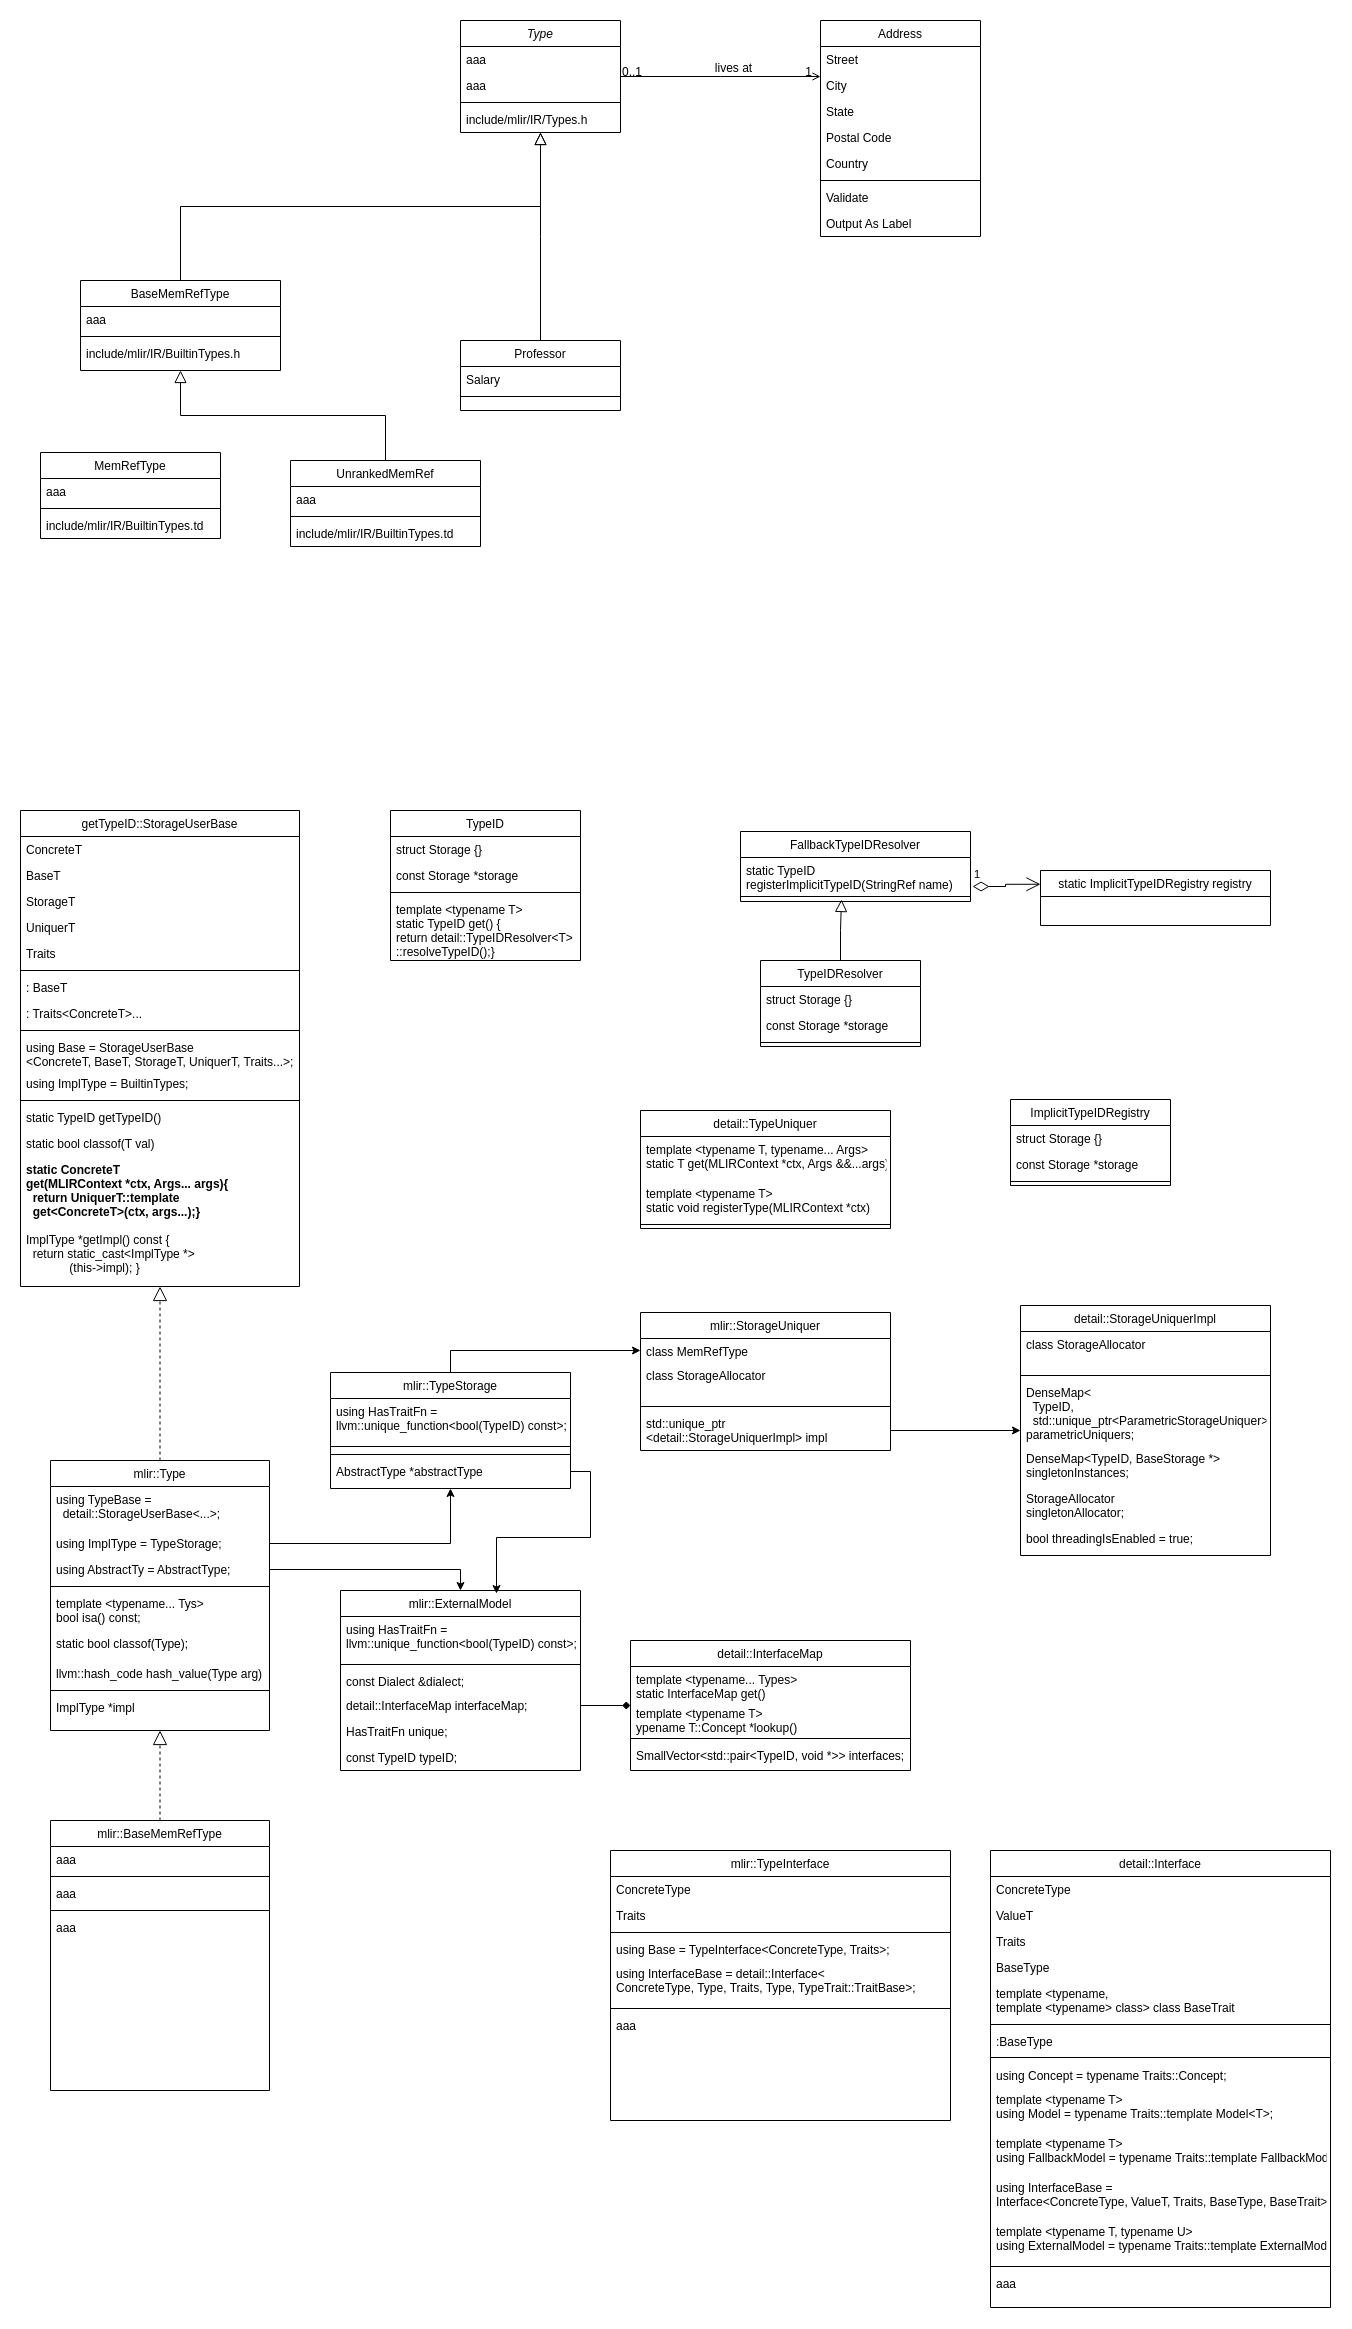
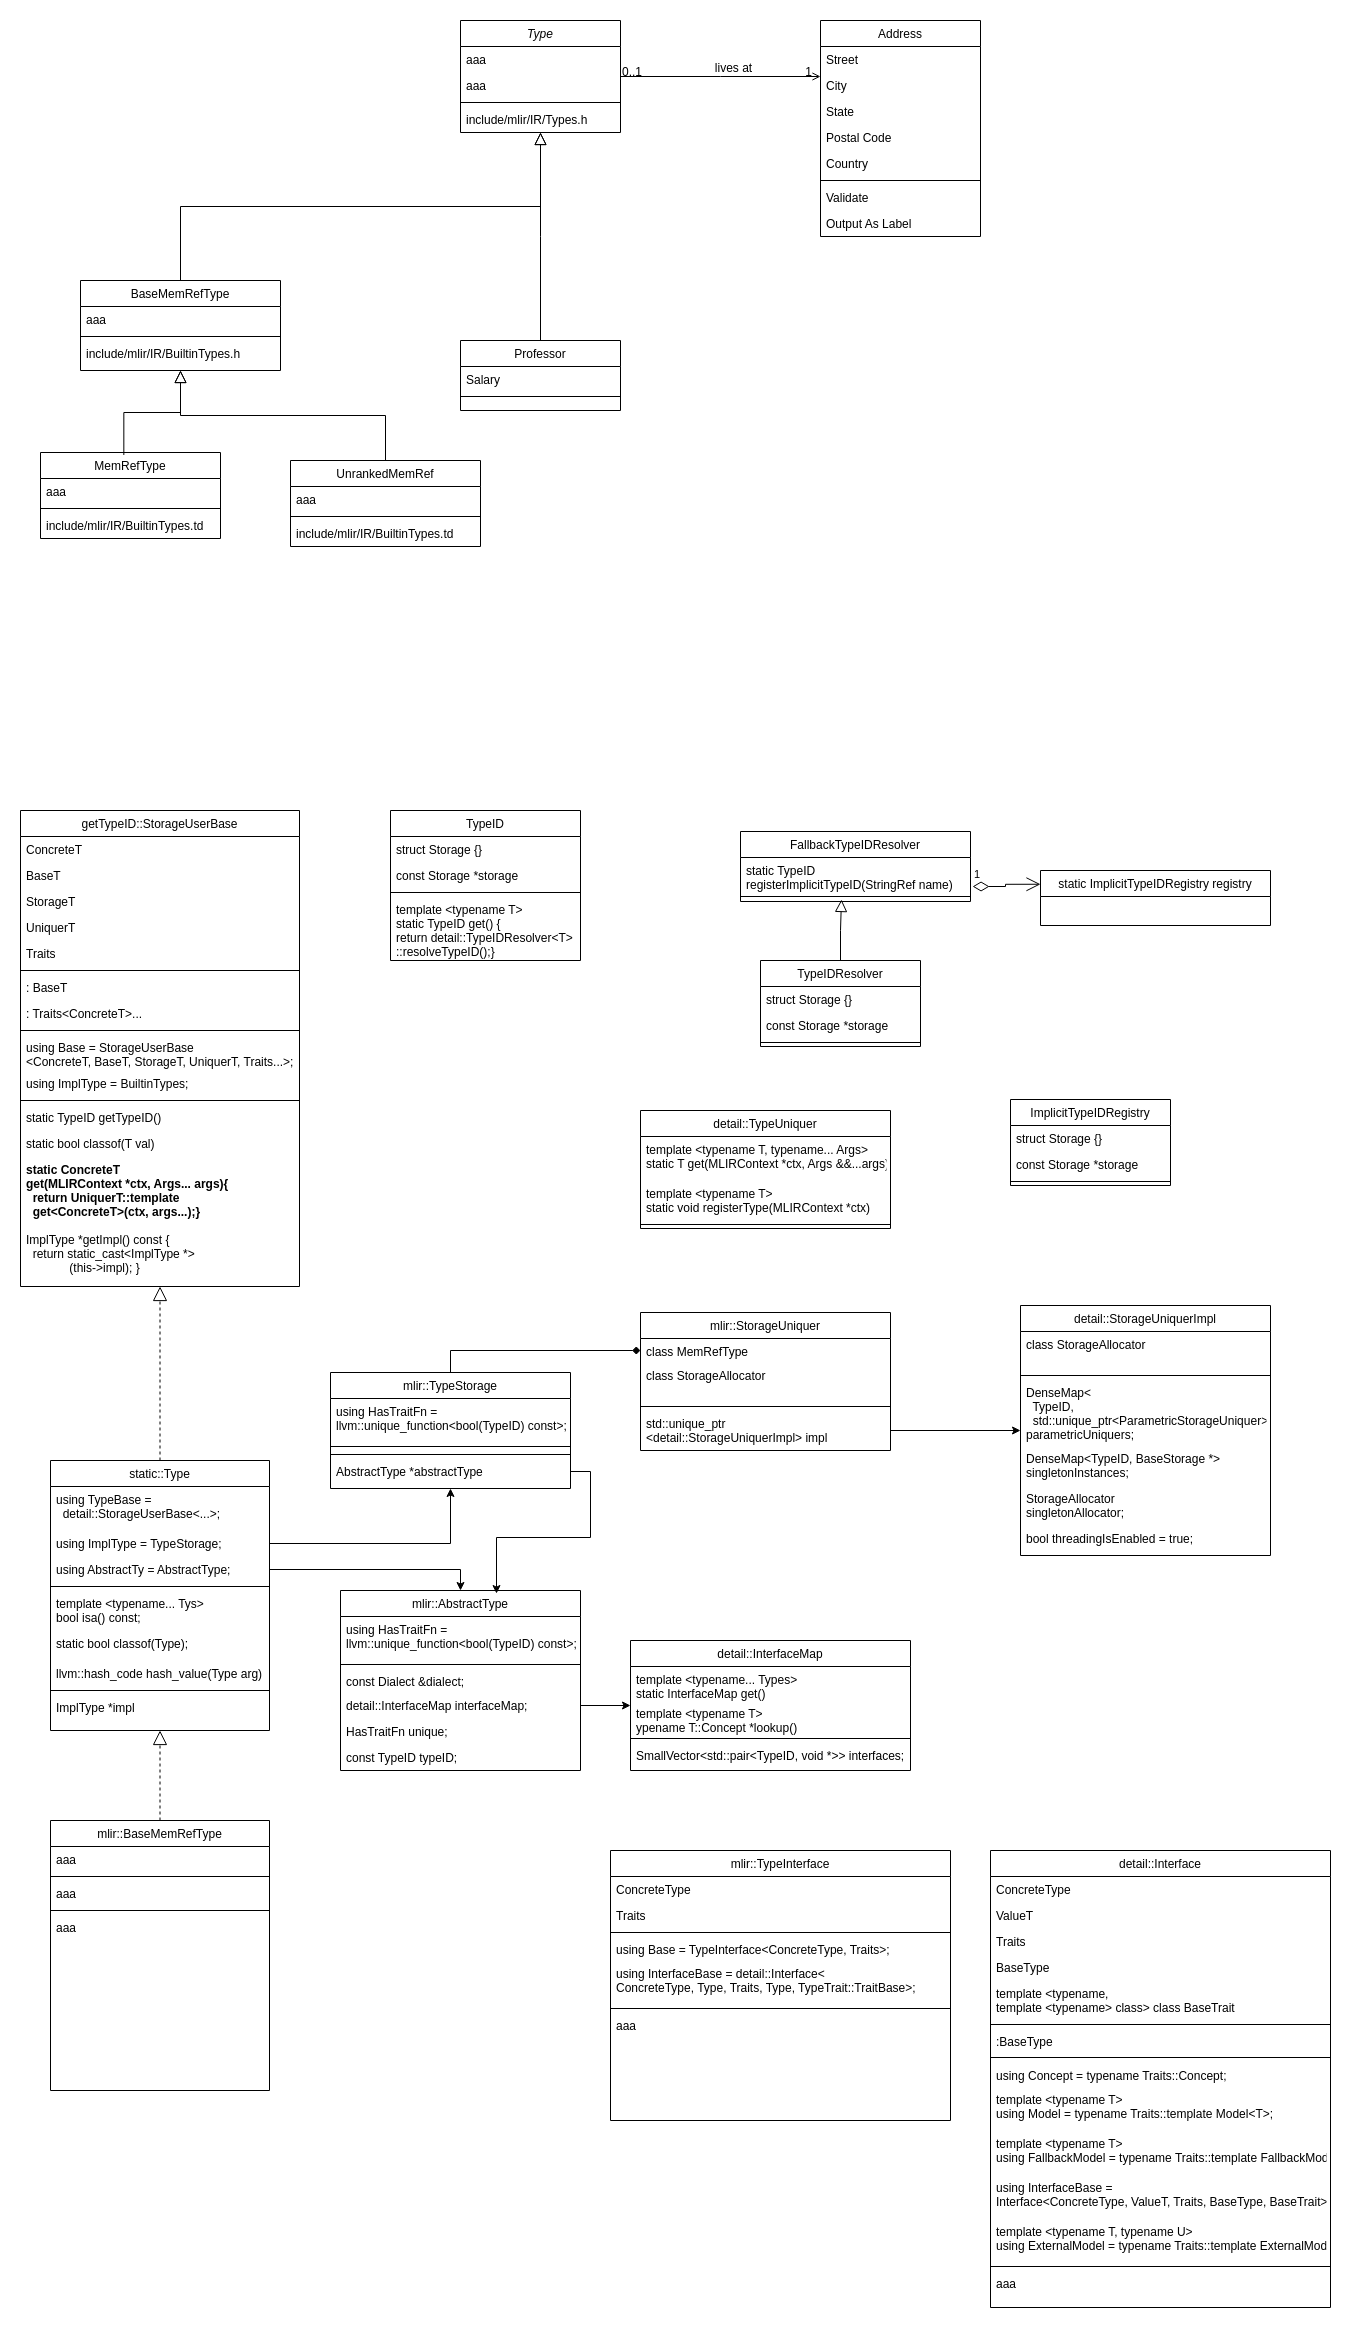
edge "MemRefType" -> "BaseMemRefType": added
edge "mlir::TypeStorage" -> "class MemRefType": arrowhead classic -> diamond
node "mlir::Type": label "mlir::Type" -> "static::Type"
node "mlir::ExternalModel": label "mlir::ExternalModel" -> "mlir::AbstractType"
edge "detail::InterfaceMap interfaceMap;" -> "detail::InterfaceMap": arrowhead diamond -> classic
